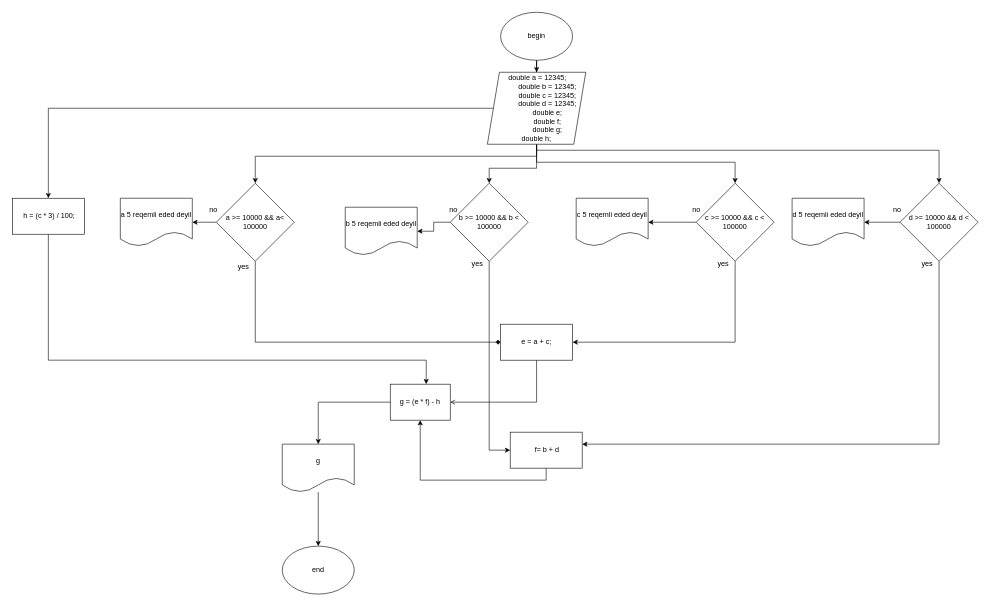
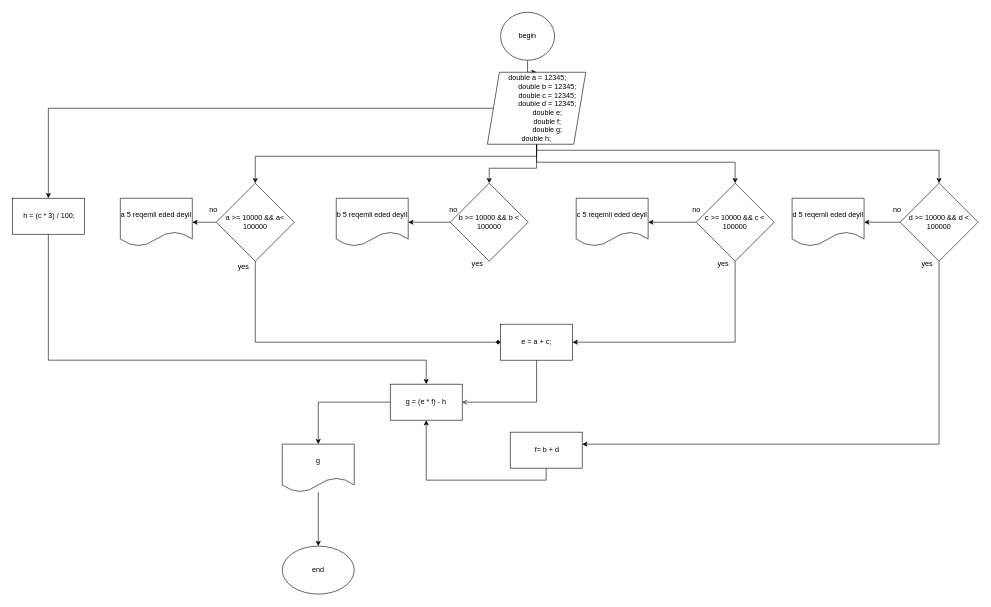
node "begin": size 72x48 -> 54x48
node "b 5 reqemli eded deyil": moved (381, 231) -> (372, 222)
node "g = (e * f) - h": size 60x36 -> 72x36
edge "b >= 10000 && b < 100000" -> "f= b + d": removed
